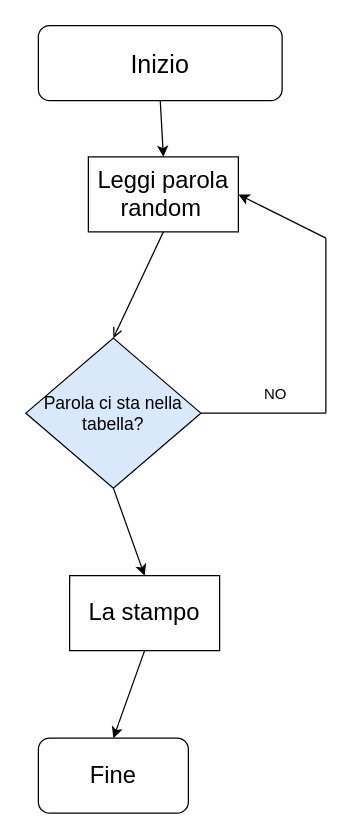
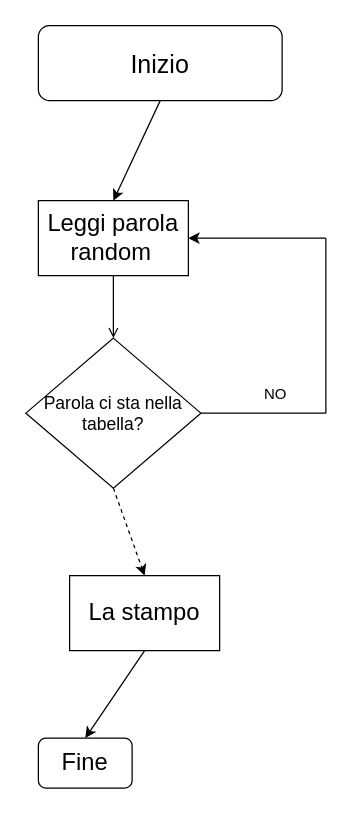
node "Leggi parola random": moved (163, 194) -> (113, 238)
node "Parola ci sta nella tabella?": fillcolor #dae8fc -> #ffffff
edge "Parola ci sta nella tabella?" -> "La stampo": style solid -> dashed
node "Fine": size 150x75 -> 94x50
